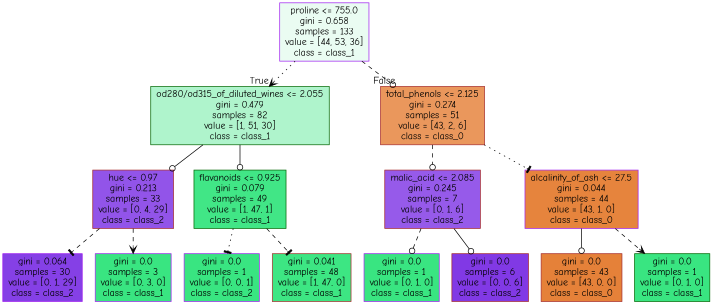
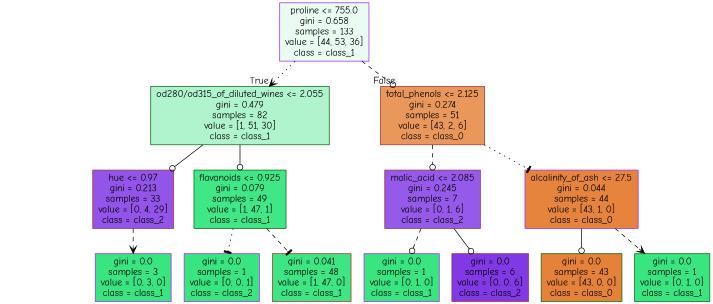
node "gini = 0.064 samples = 30 value = [0, 1, 29] class = class_2": removed
node "gini = 0.0 samples = 43 value = [43, 0, 0] class = class_0": color brown -> darkgreen
